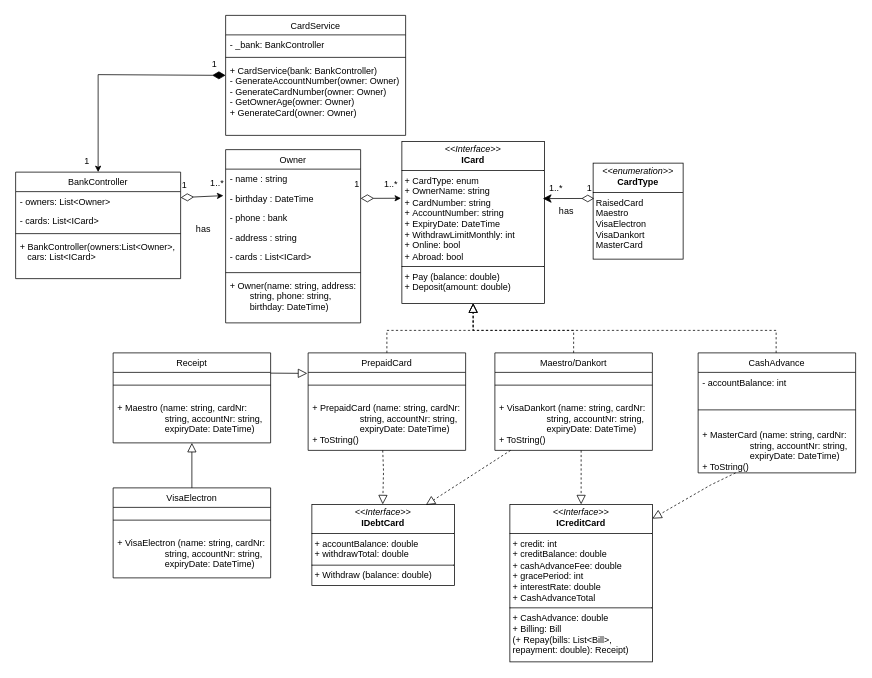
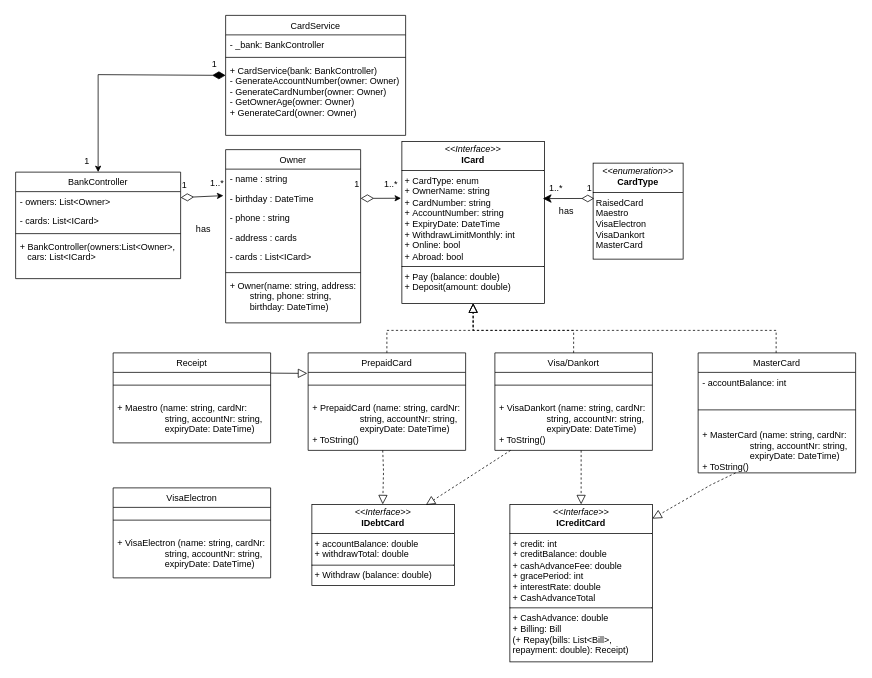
node "- phone : bank": label "- phone : bank" -> "- phone : string"
node "- address : string": label "- address : string" -> "- address : cards"
node "Maestro/Dankort": label "Maestro/Dankort" -> "Visa/Dankort"
node "CashAdvance": label "CashAdvance" -> "MasterCard"
edge "VisaElectron" -> "Receipt": removed
